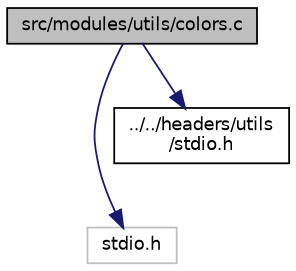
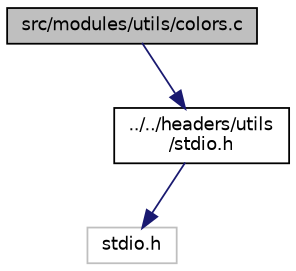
edge "src/modules/utils/colors.c" -> "stdio.h": now "../../headers/utils /stdio.h" -> "stdio.h"
